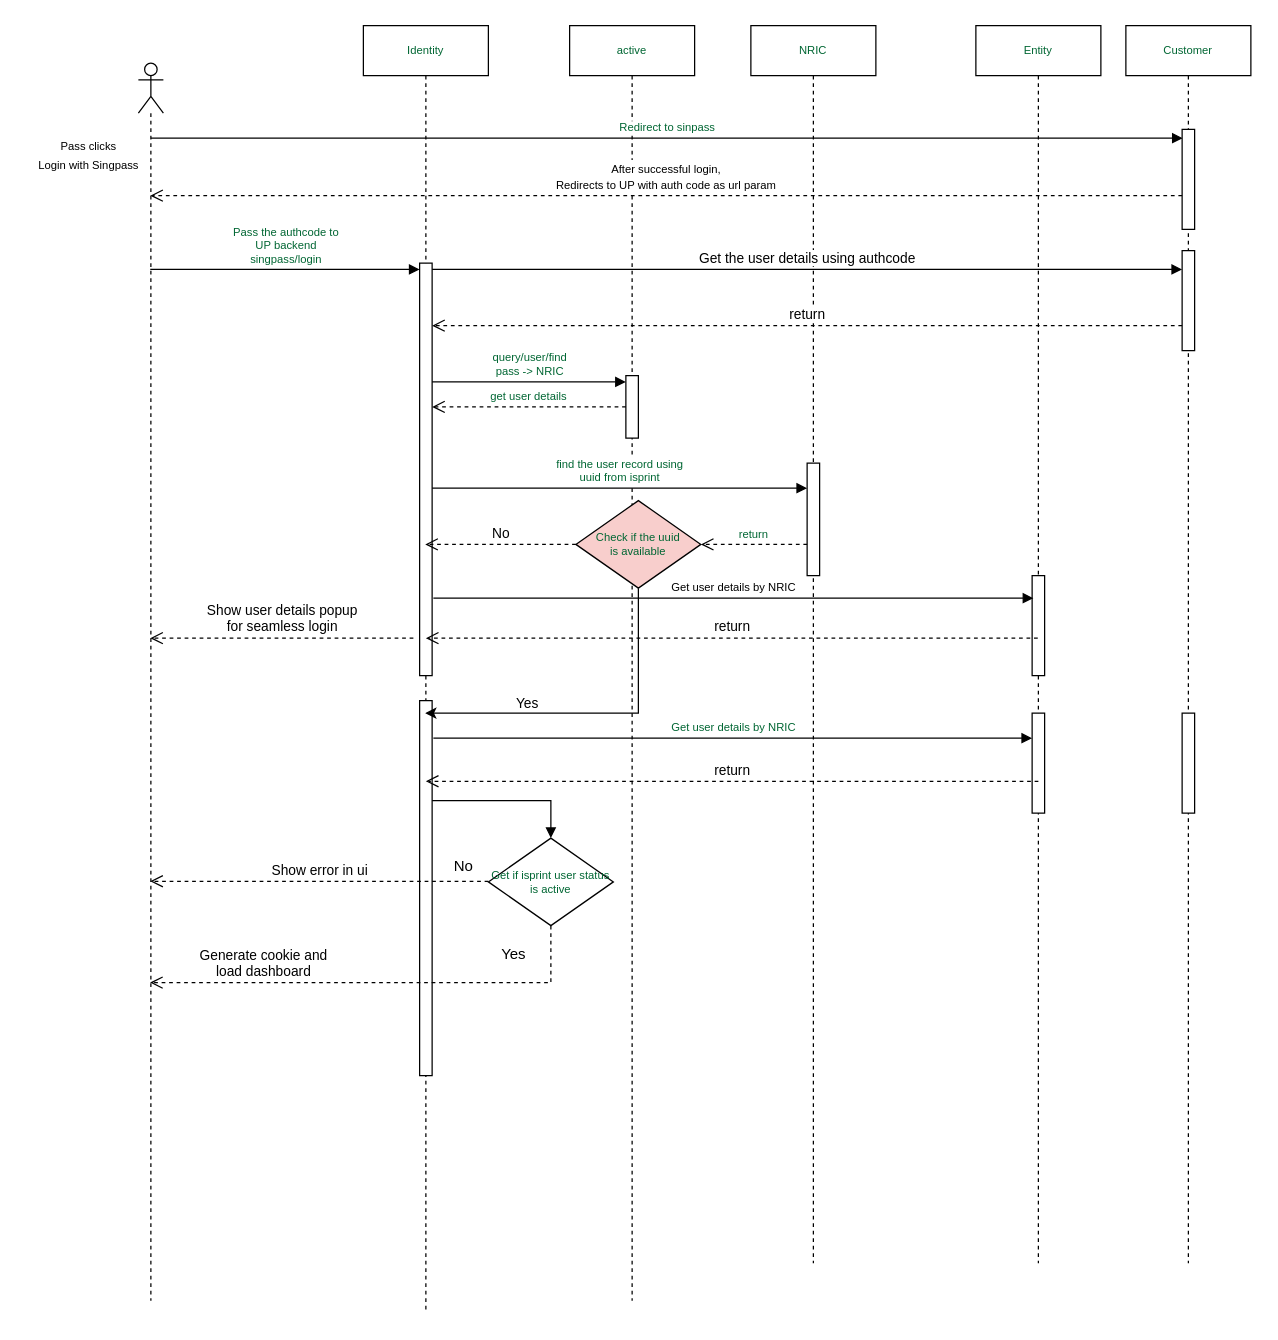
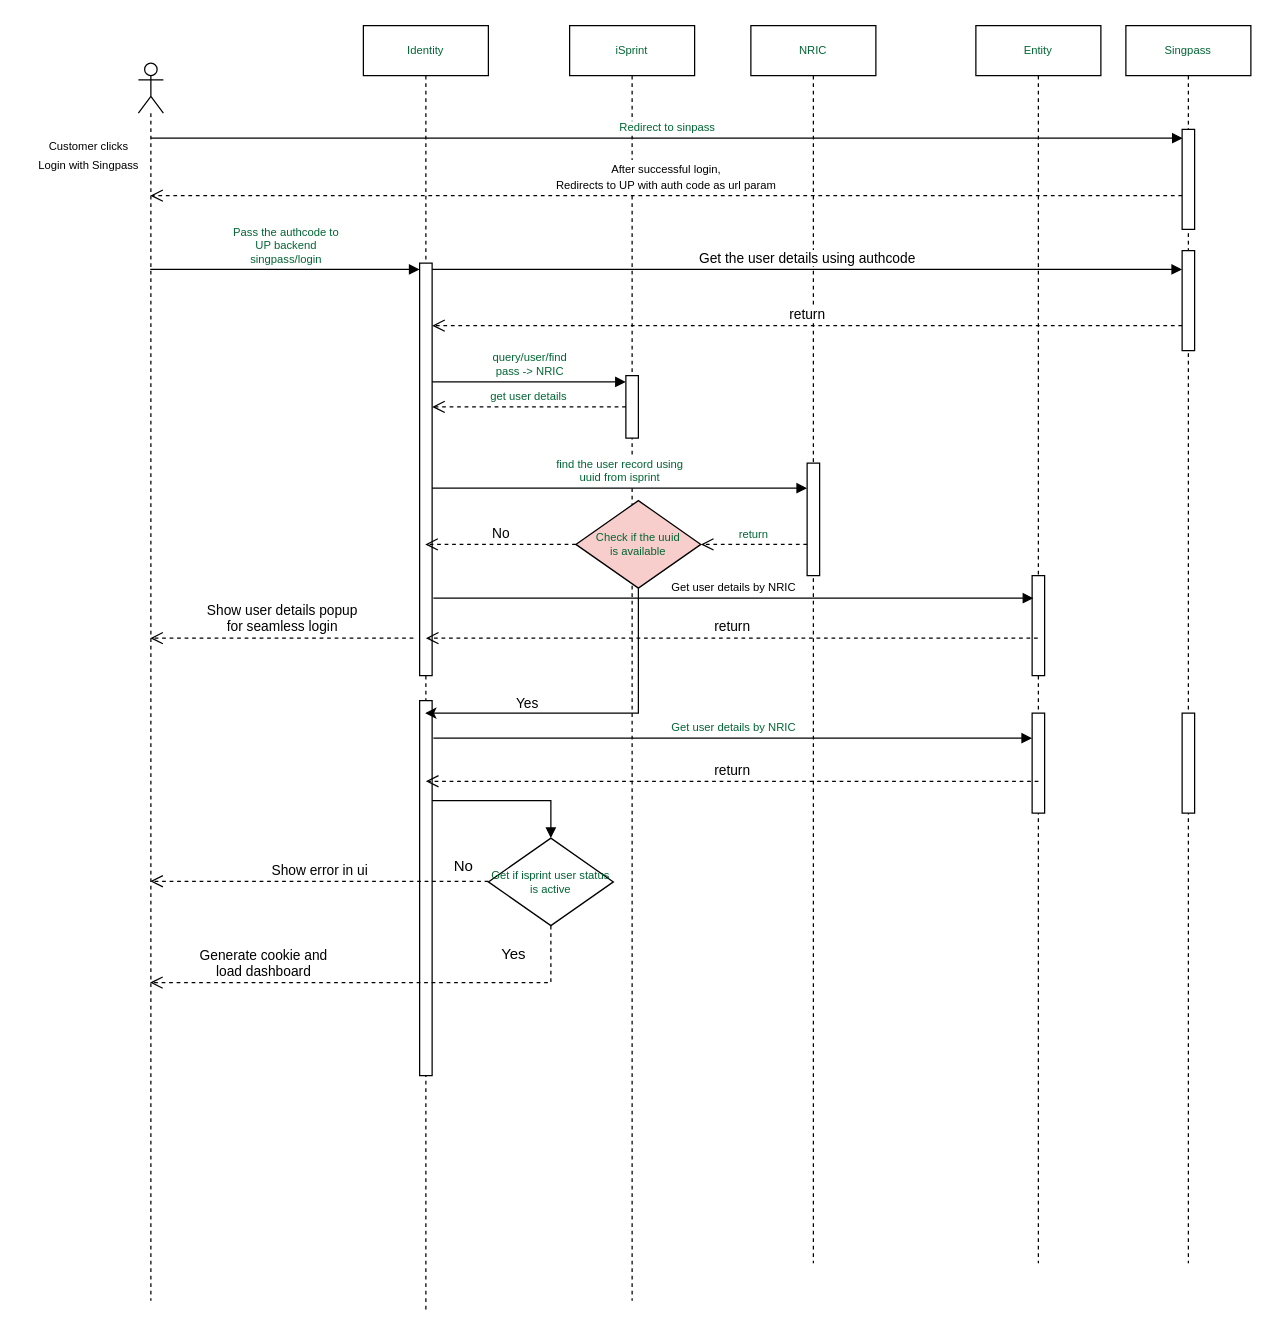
node "active": label "active" -> "iSprint"
node "Customer": label "Customer" -> "Singpass"
node "Pass clicks Login with Singpass": label "Pass clicks Login with Singpass" -> "Customer clicks Login with Singpass"
